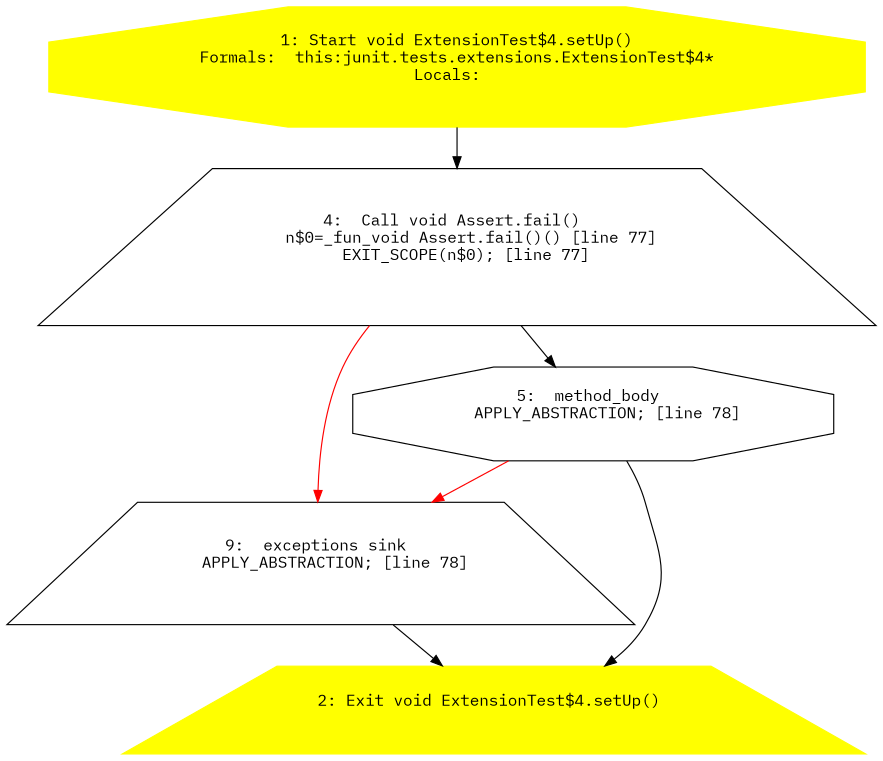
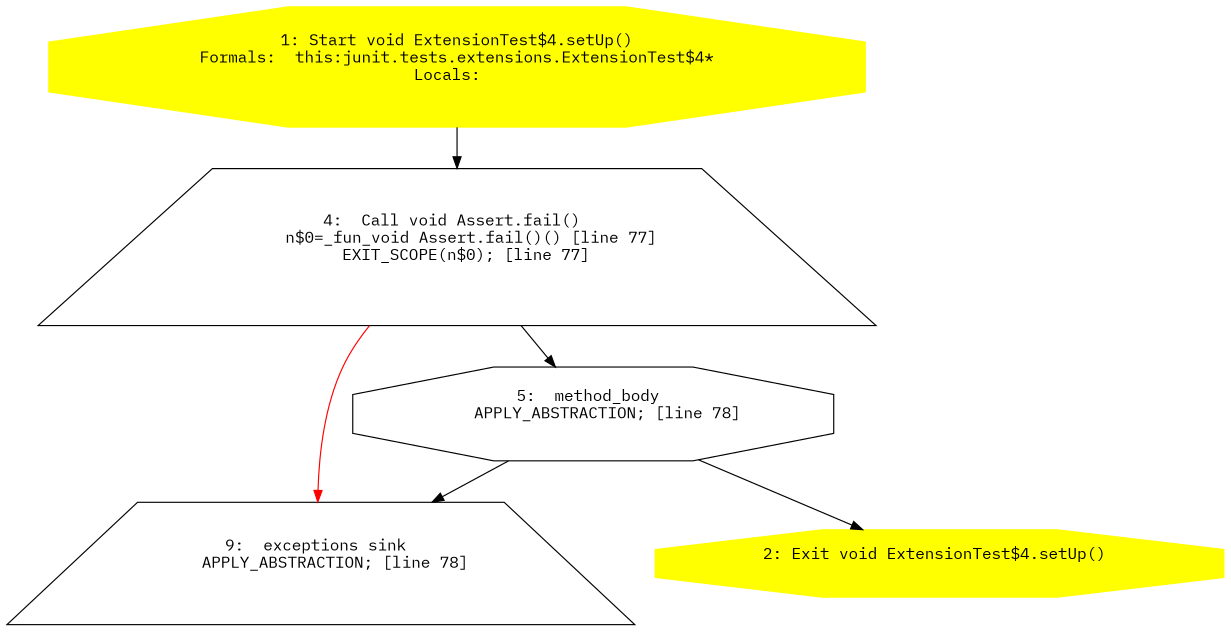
edge "5:  method_body APPLY_ABSTRACTION; [line 78]" -> "9:  exceptions sink APPLY_ABSTRACTION; [line 78]": color red -> black
edge "9:  exceptions sink APPLY_ABSTRACTION; [line 78]" -> "2: Exit void ExtensionTest$4.setUp()": removed
node "2: Exit void ExtensionTest$4.setUp()": shape trapezium -> octagon
